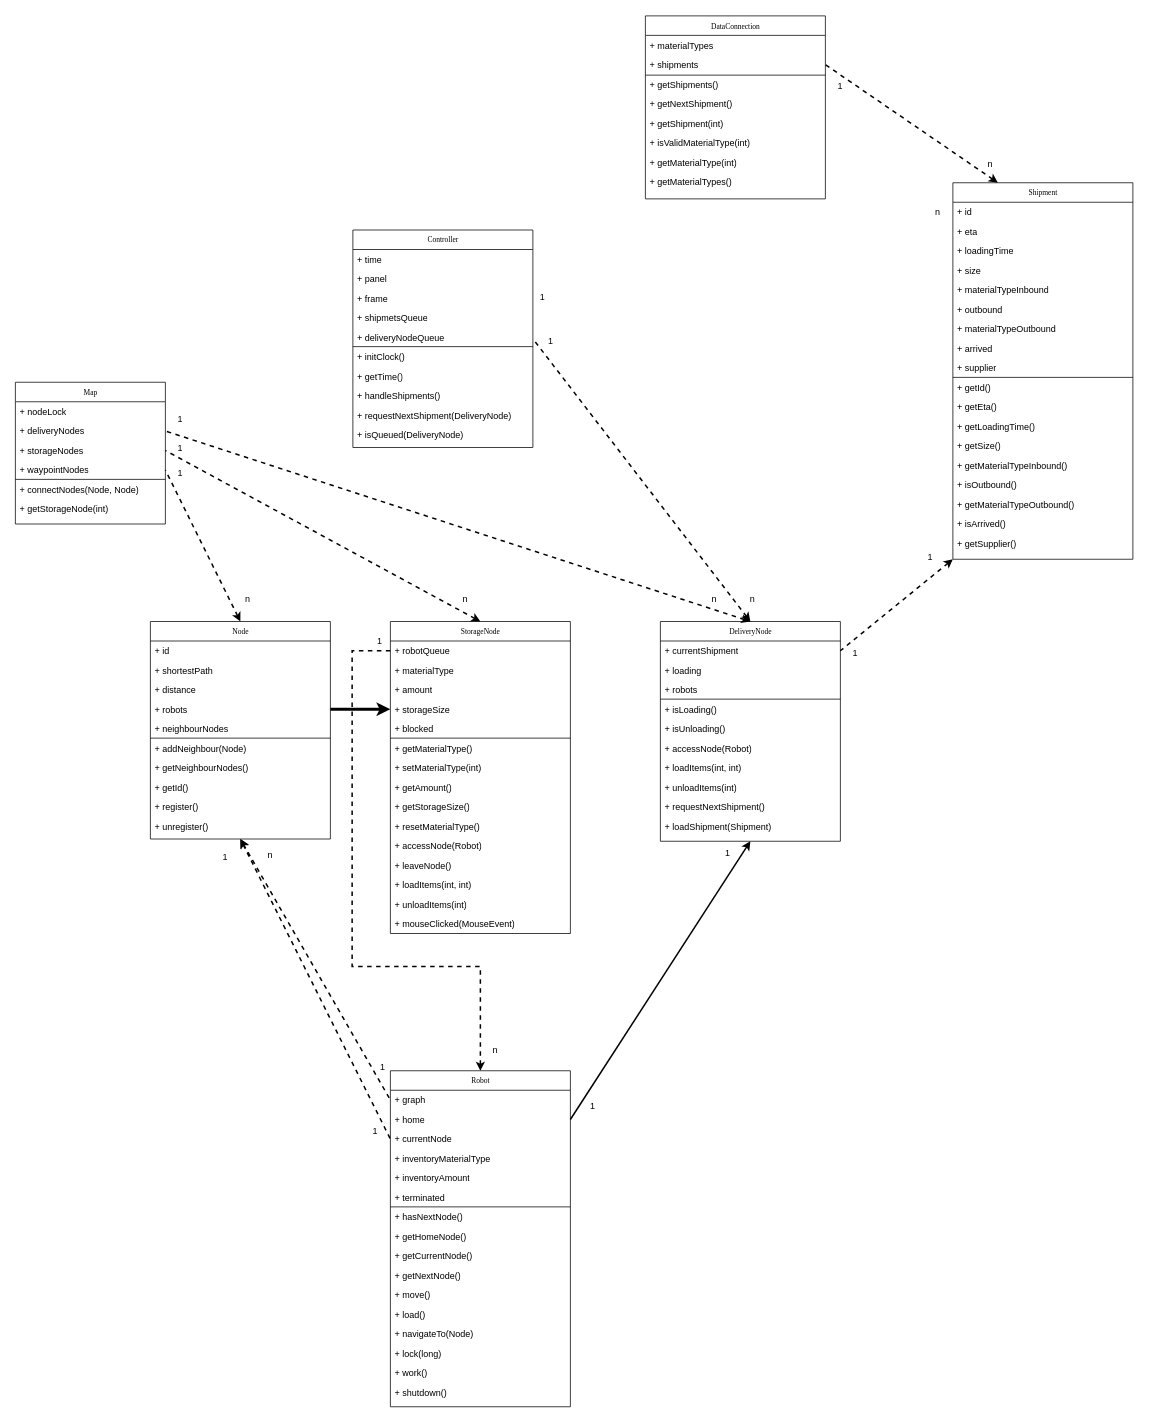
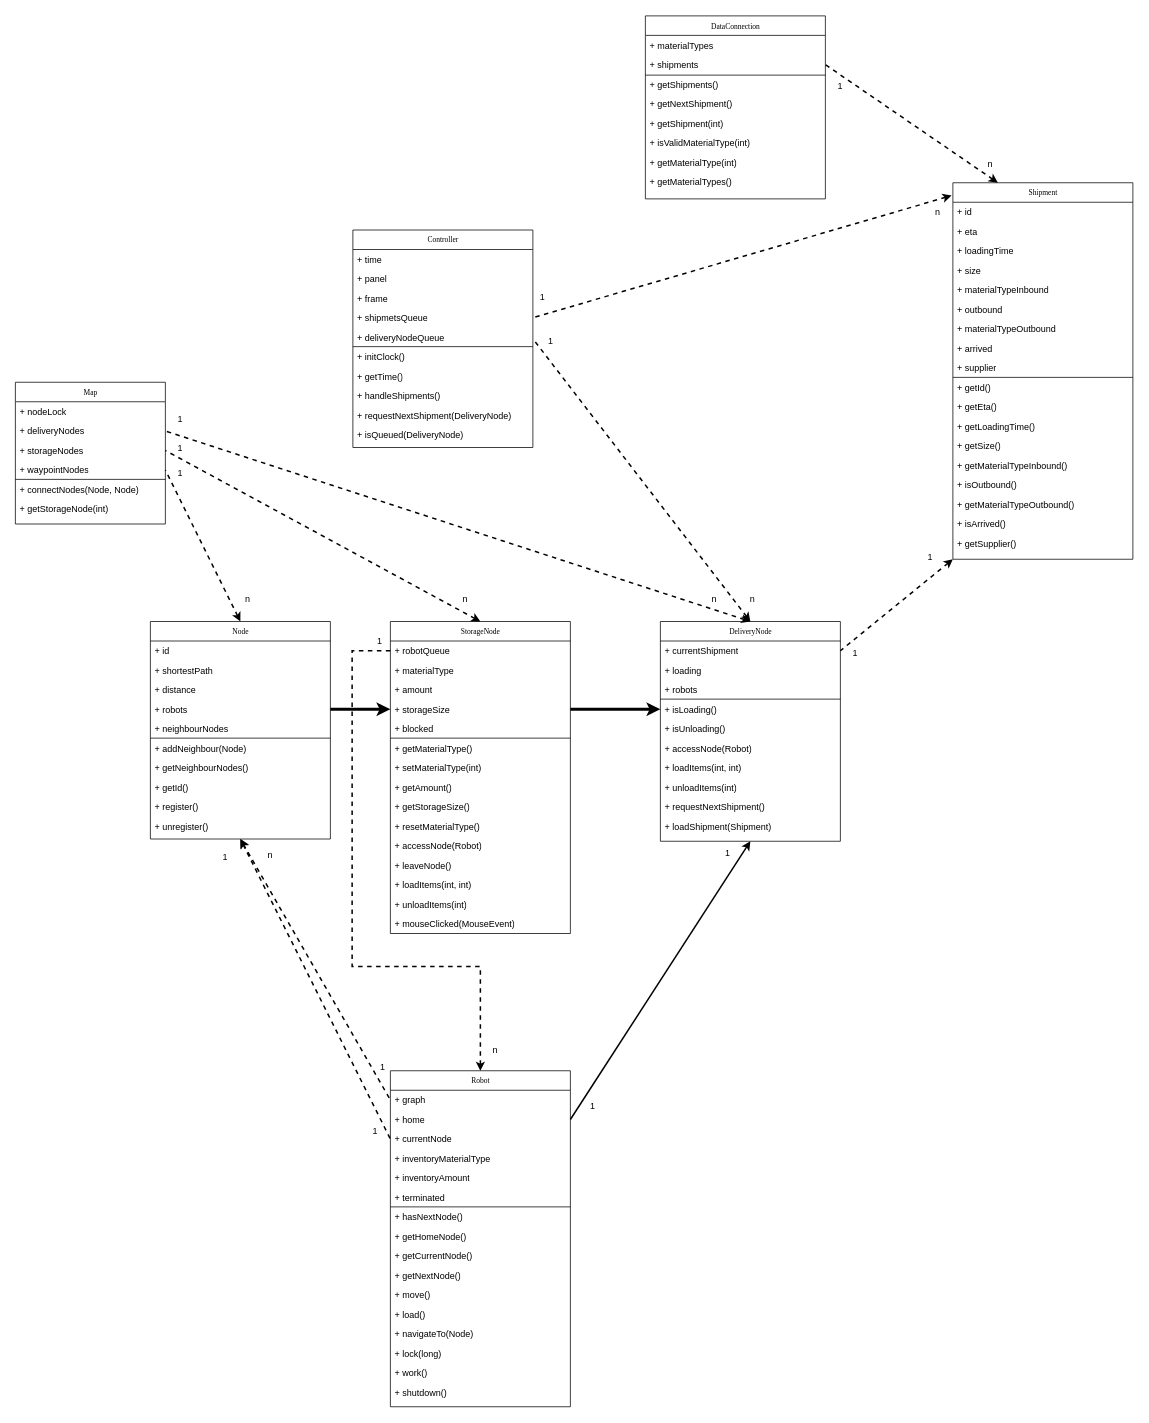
edge "+ shipmetsQueue" -> "Shipment": added
edge "+ storageSize" -> "+ isLoading()": added
